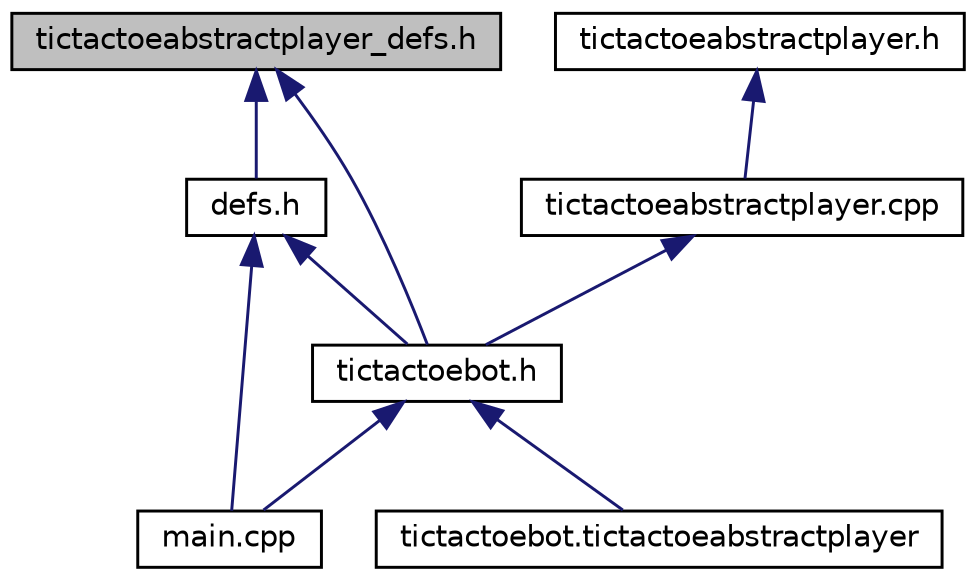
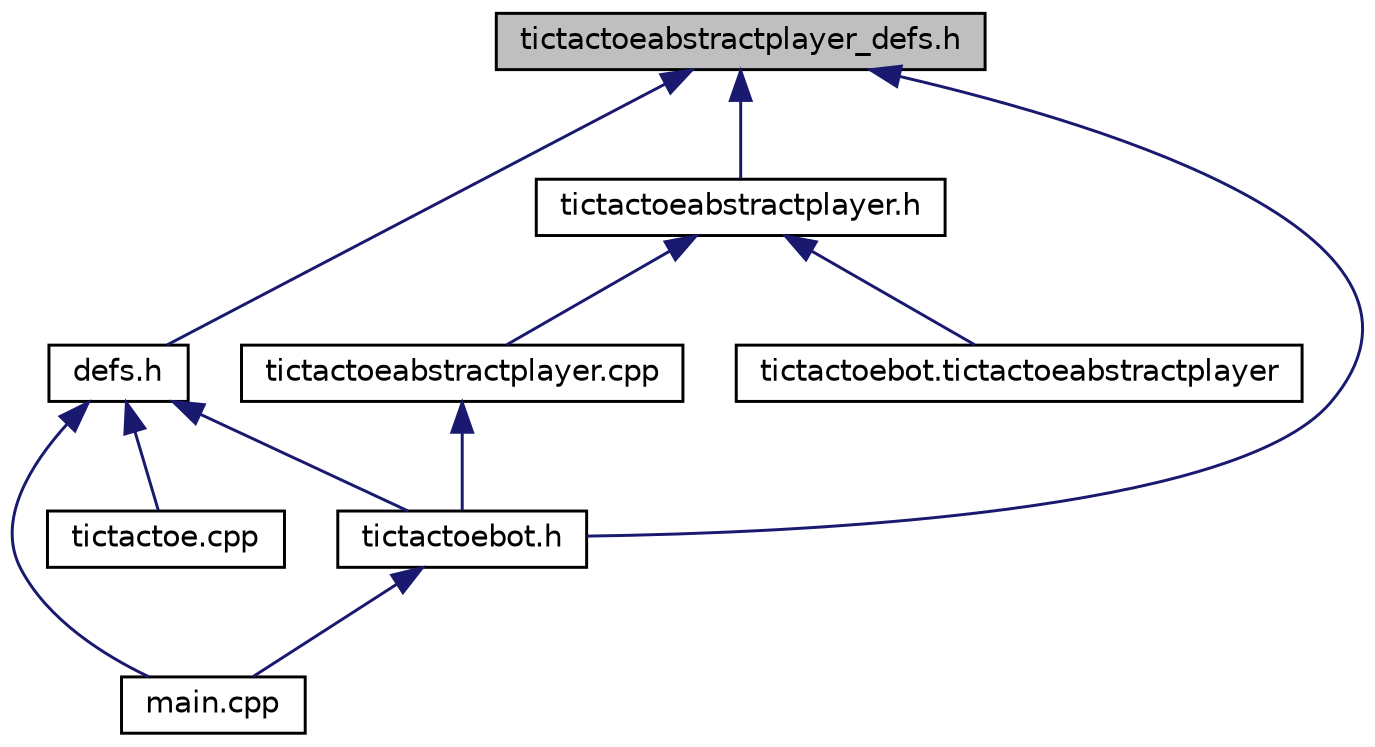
edge "tictactoeabstractplayer.h" -> "tictactoeabstractplayer_defs.h": added
edge "tictactoebot.tictactoeabstractplayer" -> "tictactoebot.h": now "tictactoebot.tictactoeabstractplayer" -> "tictactoeabstractplayer.h"
node "tictactoe.cpp": added
